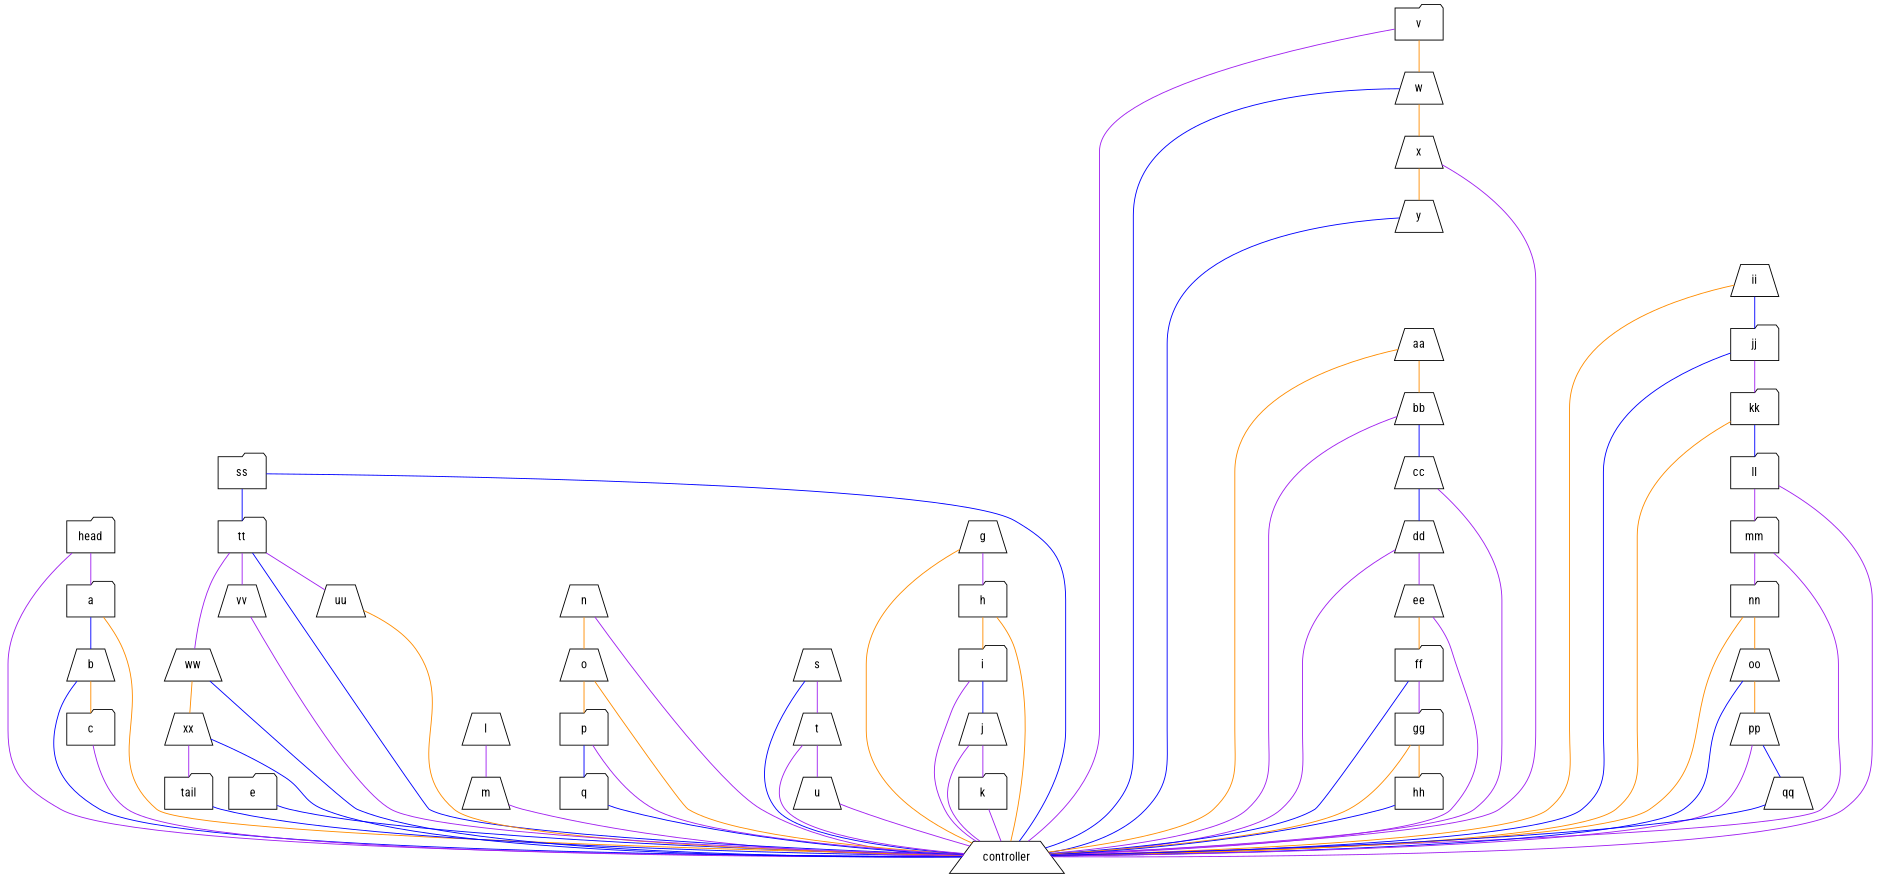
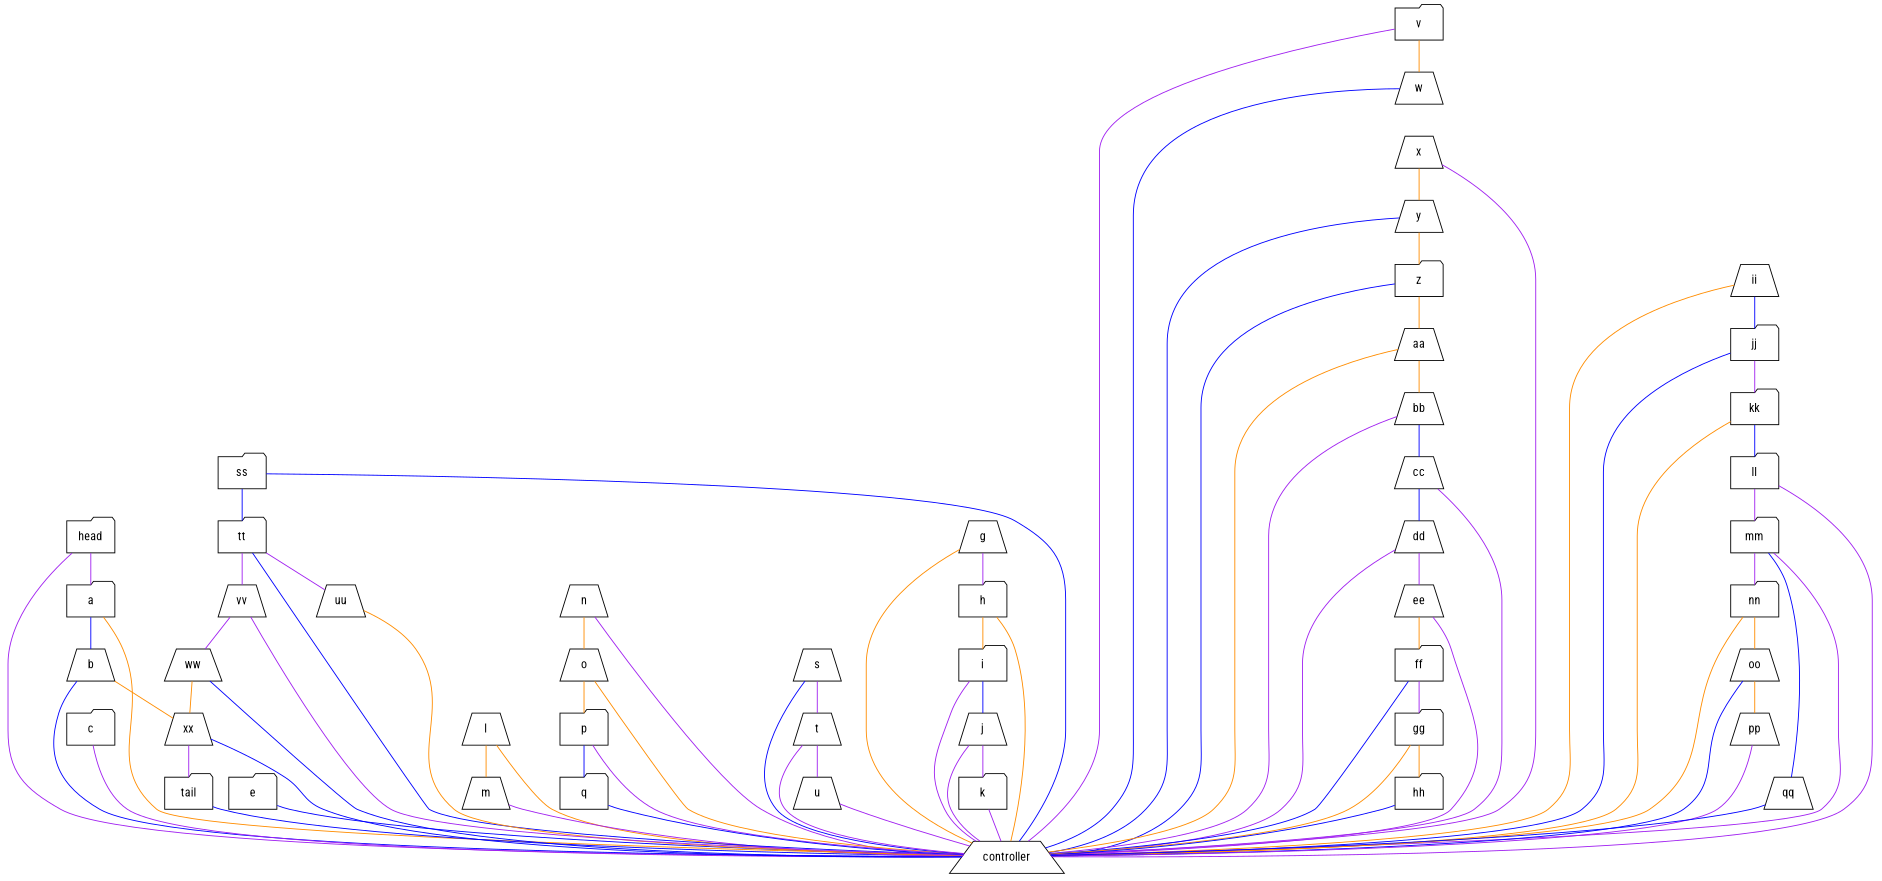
edge "w" -- "x": removed
node "z": added
edge "tt" -- "ww": now "vv" -- "ww"
edge "b" -- "c": now "b" -- "xx"
edge "l" -- "m": color purple -> darkorange
edge "pp" -- "qq": now "mm" -- "qq"
edge "l" -- "controller": added
